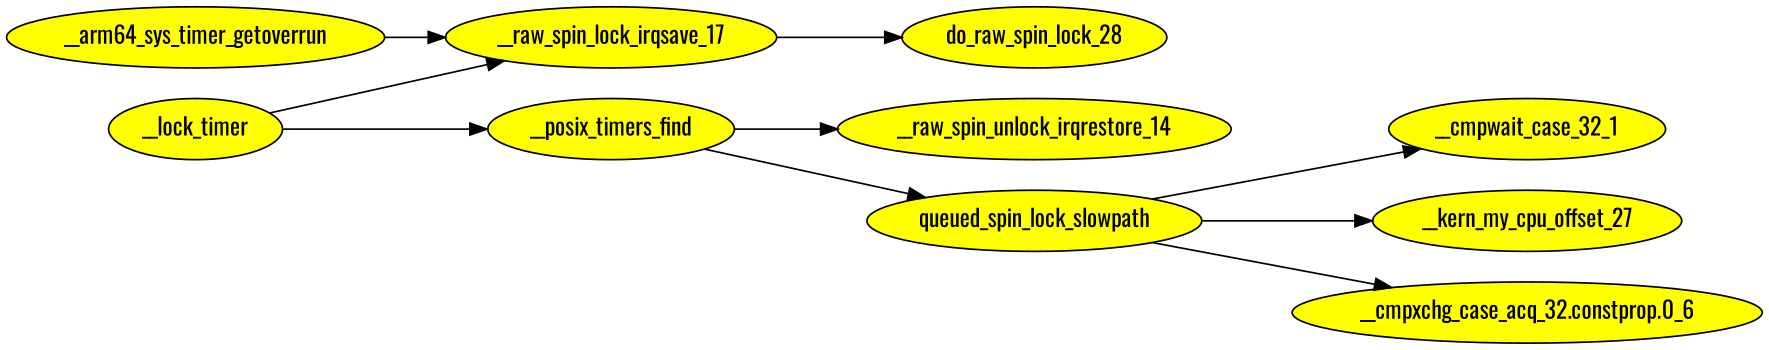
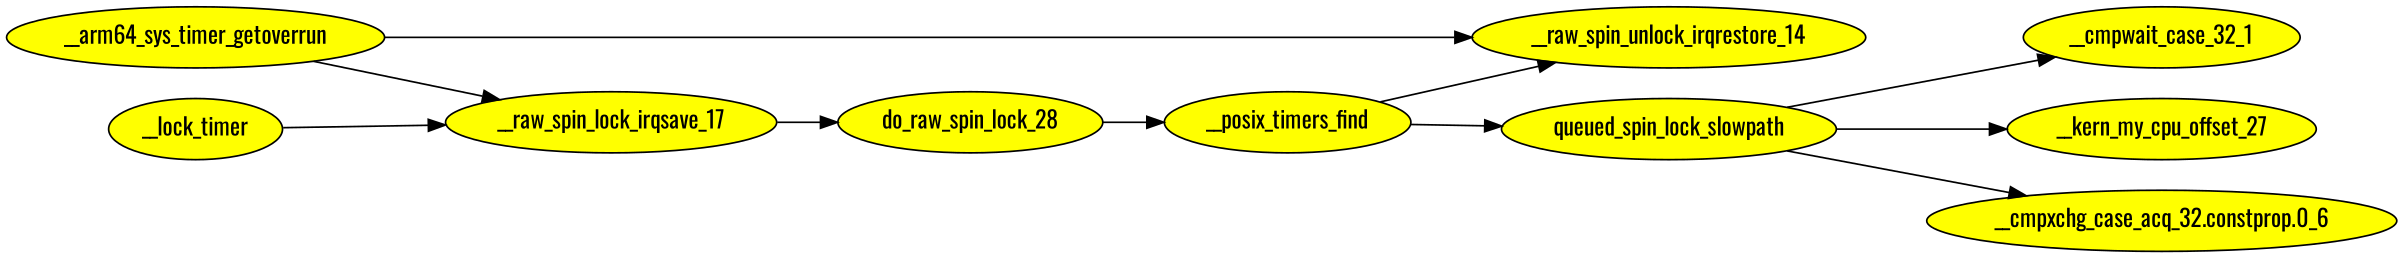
edge "__arm64_sys_timer_getoverrun" -> "__raw_spin_unlock_irqrestore_14": added
edge "__lock_timer" -> "__posix_timers_find": now "do_raw_spin_lock_28" -> "__posix_timers_find"
